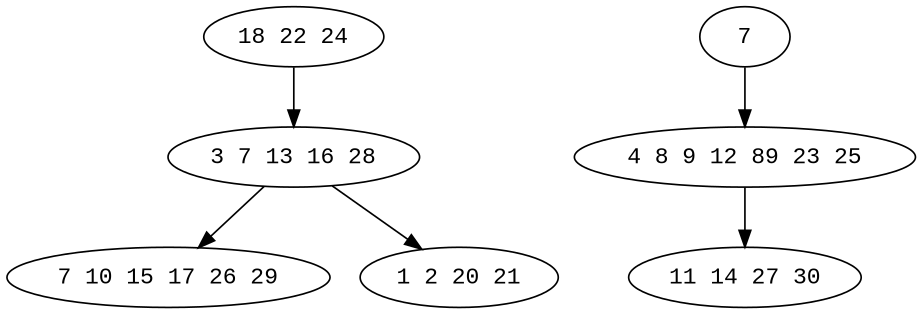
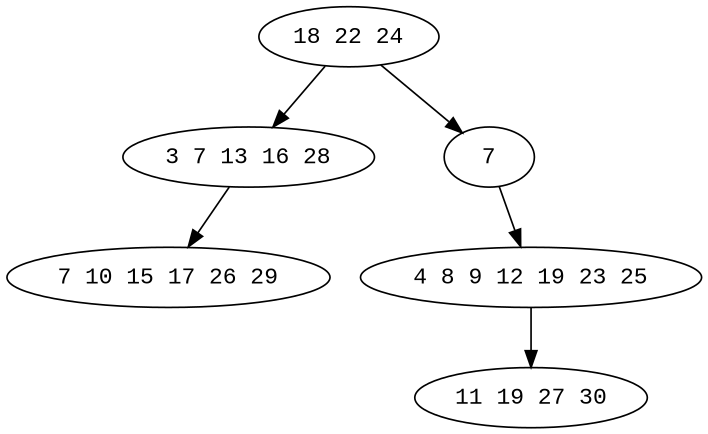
edge "18 22 24" -> "7": added
node "4 8 9 12 89 23 25": label "4 8 9 12 89 23 25" -> "4 8 9 12 19 23 25"
node "1 2 20 21": removed
node "11 14 27 30": label "11 14 27 30" -> "11 19 27 30"
